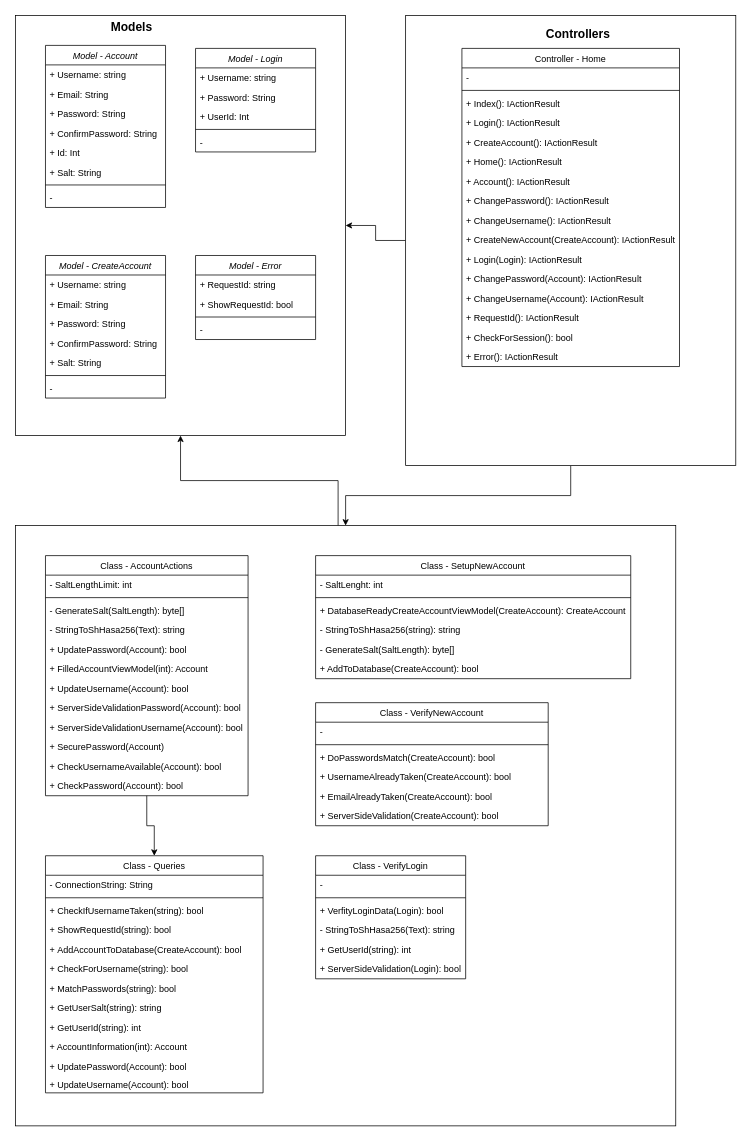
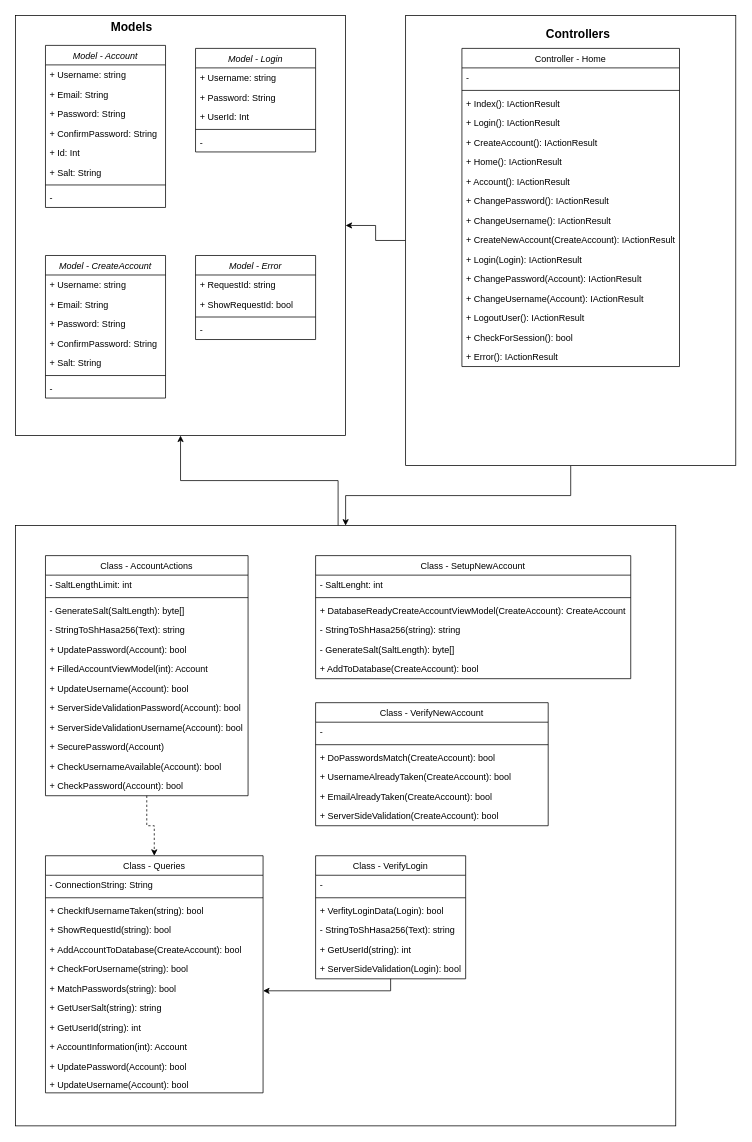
node "+ RequestId(): IActionResult": label "+ RequestId(): IActionResult" -> "+ LogoutUser(): IActionResult"
edge "Class - AccountActions" -> "Class - Queries": style solid -> dashed
edge "Class - VerifyLogin" -> "Class - Queries": added
